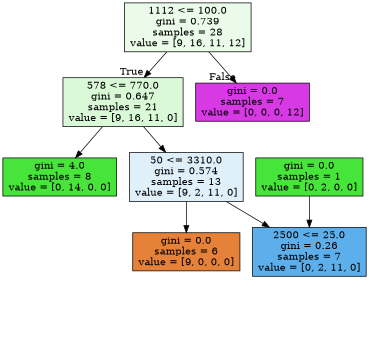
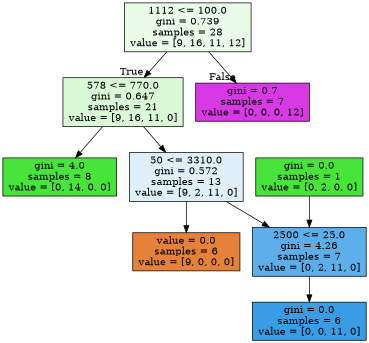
node "gini = 0.0 samples = 7 value = [0, 0, 0, 12]": label "gini = 0.0 samples = 7 value = [0, 0, 0, 12]" -> "gini = 0.7 samples = 7 value = [0, 0, 0, 12]"
node "50 <= 3310.0 gini = 0.574 samples = 13 value = [9, 2, 11, 0]": label "50 <= 3310.0 gini = 0.574 samples = 13 value = [9, 2, 11, 0]" -> "50 <= 3310.0 gini = 0.572 samples = 13 value = [9, 2, 11, 0]"
node "gini = 0.0 samples = 6 value = [9, 0, 0, 0]": label "gini = 0.0 samples = 6 value = [9, 0, 0, 0]" -> "value = 0.0 samples = 6 value = [9, 0, 0, 0]"
node "2500 <= 25.0 gini = 0.26 samples = 7 value = [0, 2, 11, 0]": label "2500 <= 25.0 gini = 0.26 samples = 7 value = [0, 2, 11, 0]" -> "2500 <= 25.0 gini = 4.26 samples = 7 value = [0, 2, 11, 0]"
node "gini = 0.0 samples = 6 value = [0, 0, 11, 0]": added
